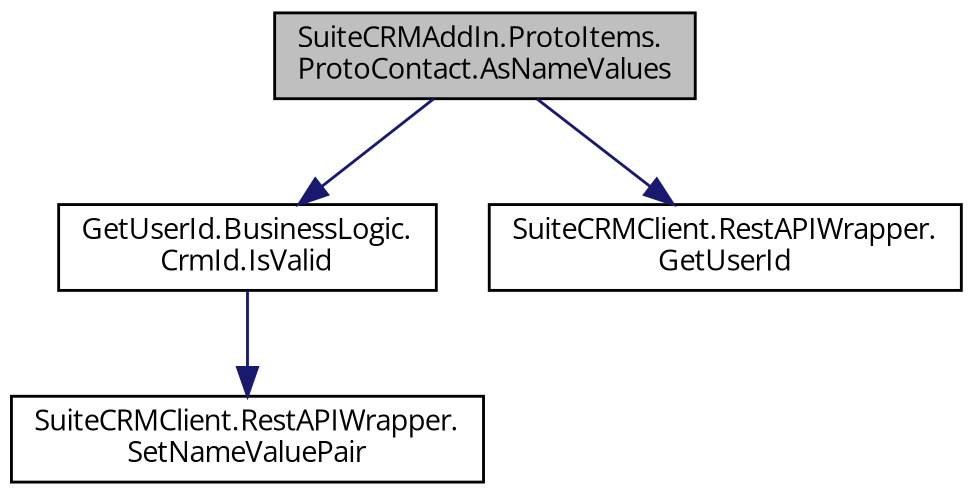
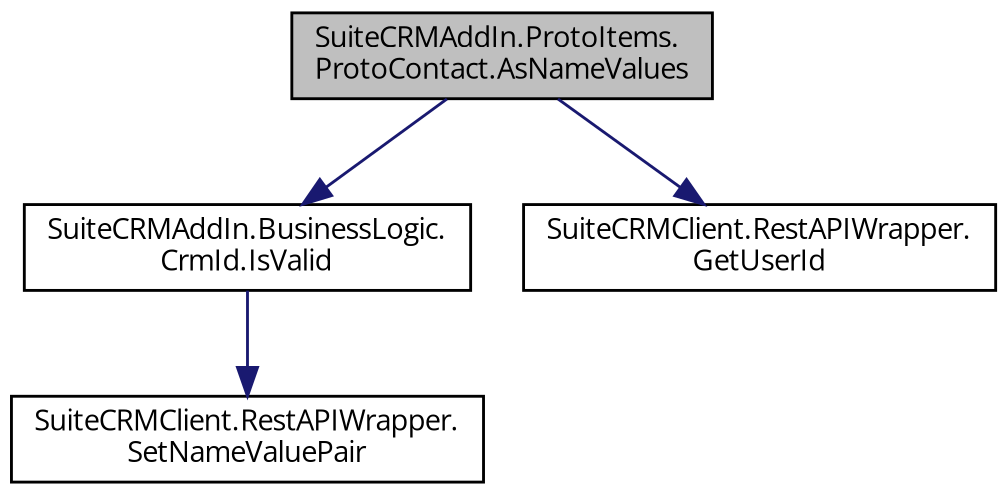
node "GetUserId.BusinessLogic. CrmId.IsValid": label "GetUserId.BusinessLogic. CrmId.IsValid" -> "SuiteCRMAddIn.BusinessLogic. CrmId.IsValid"
